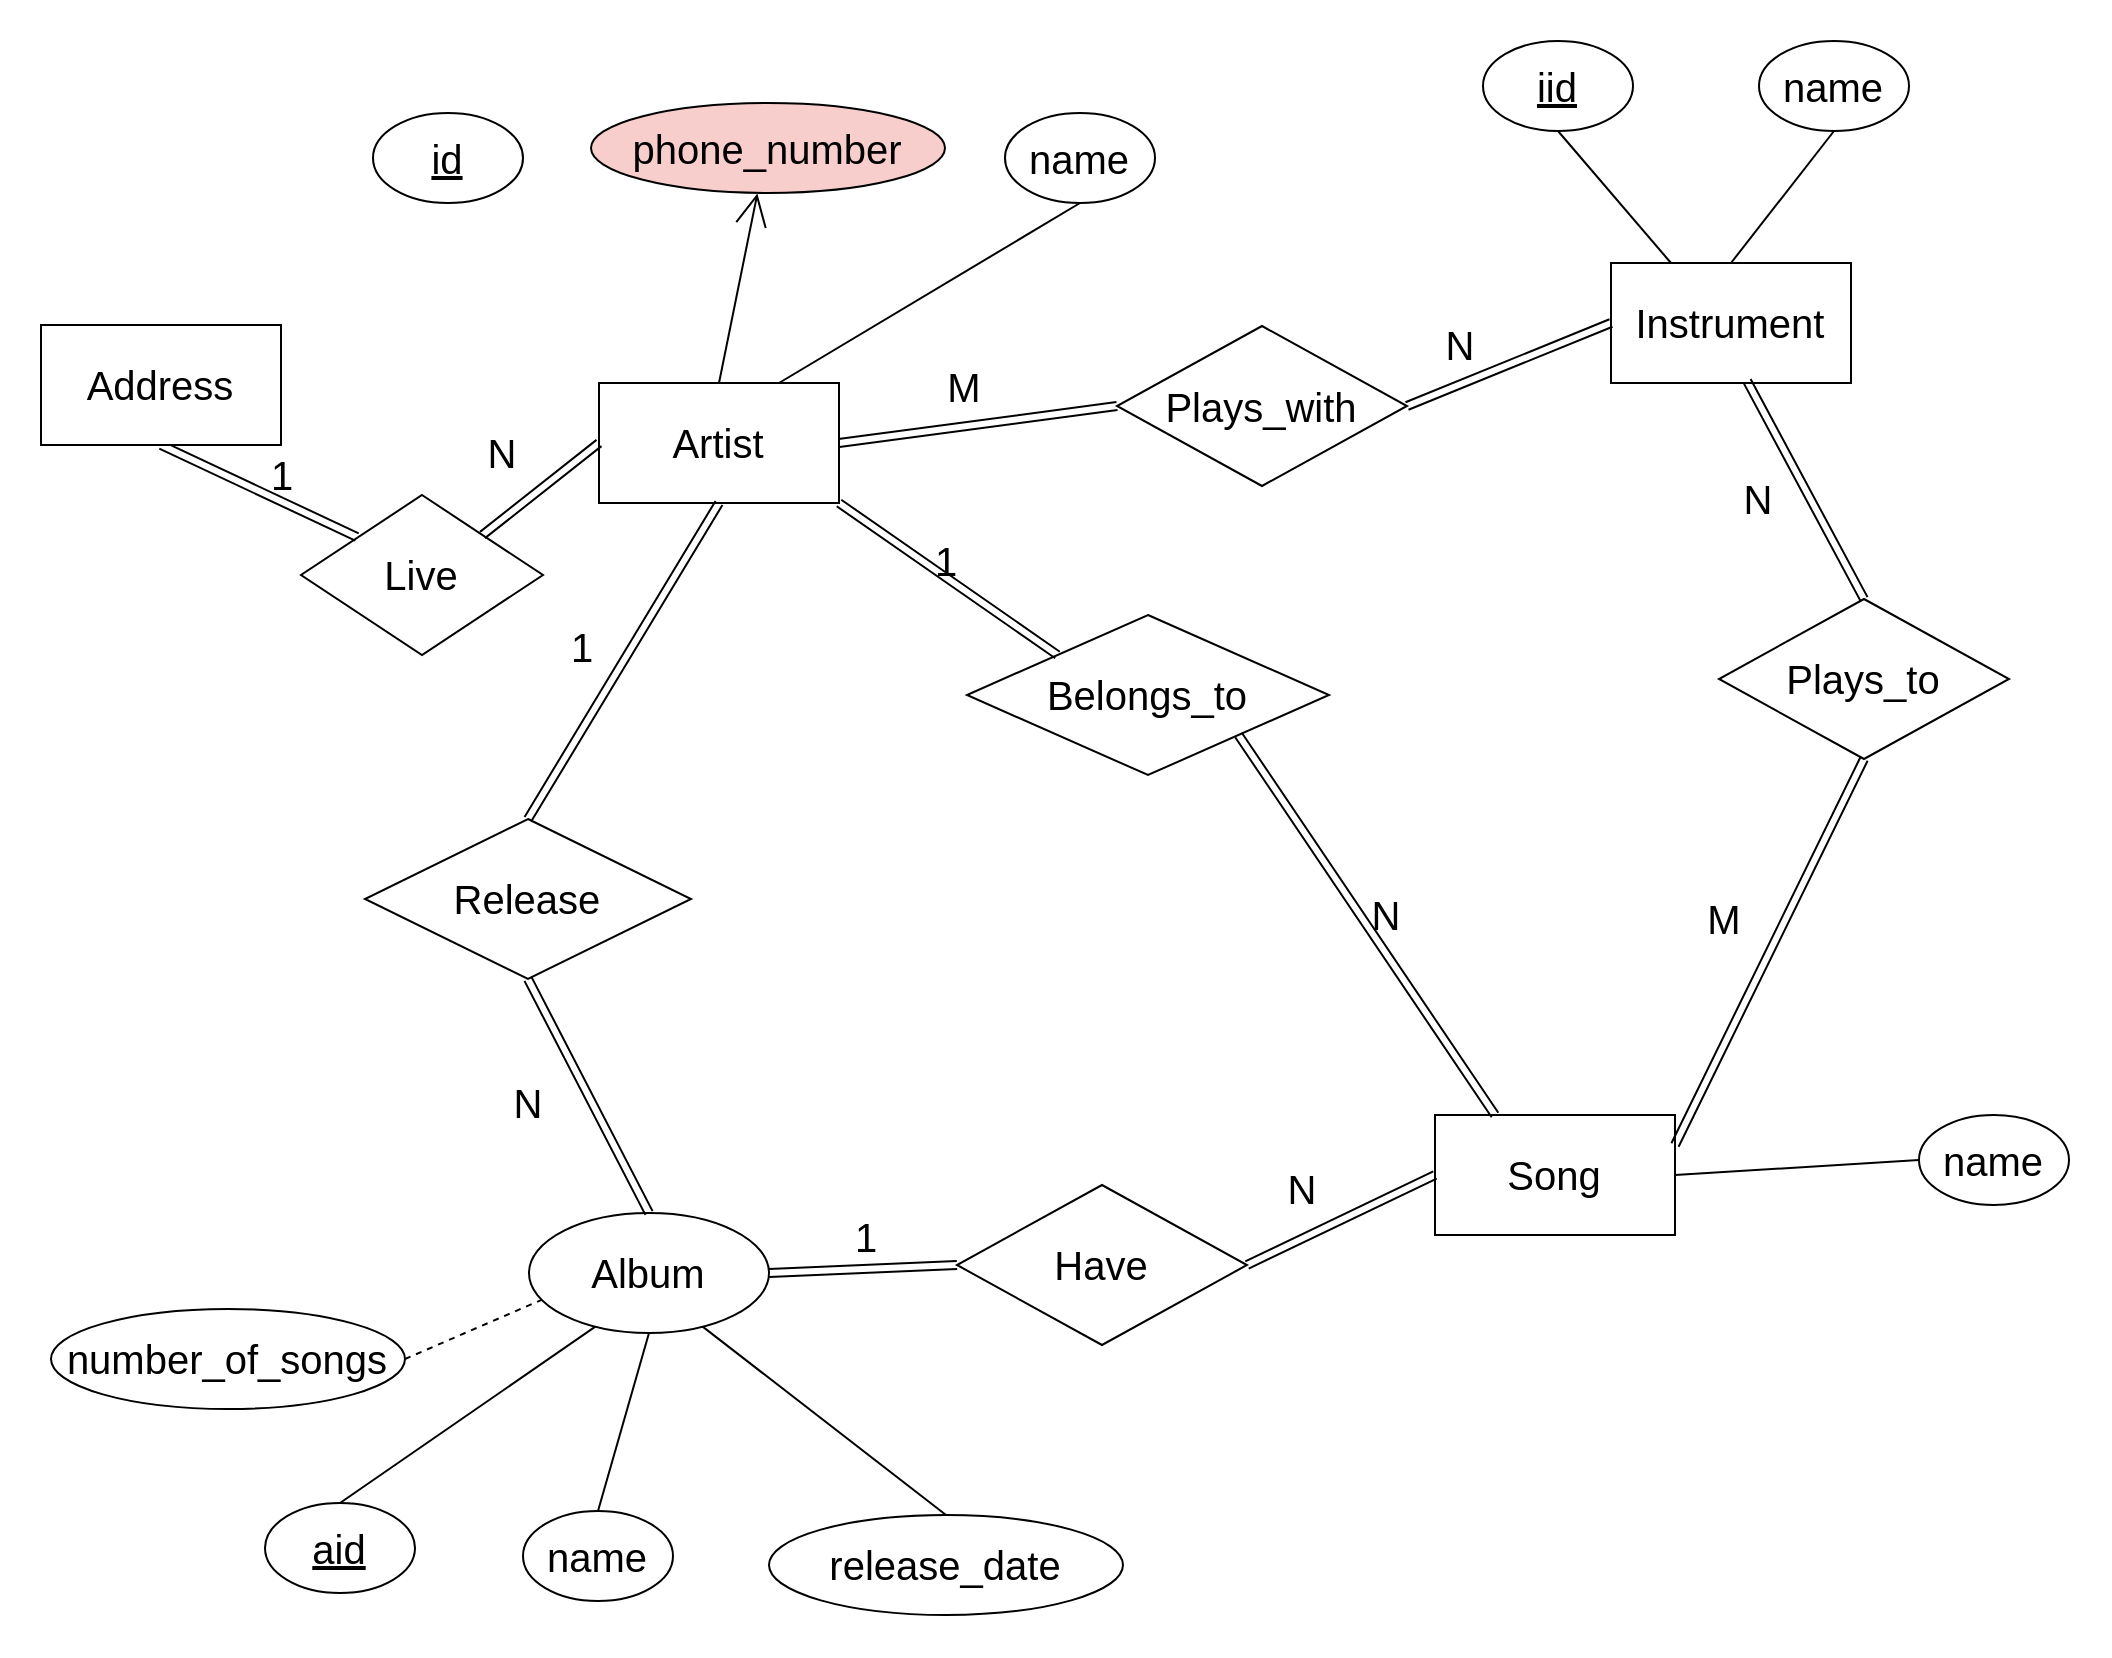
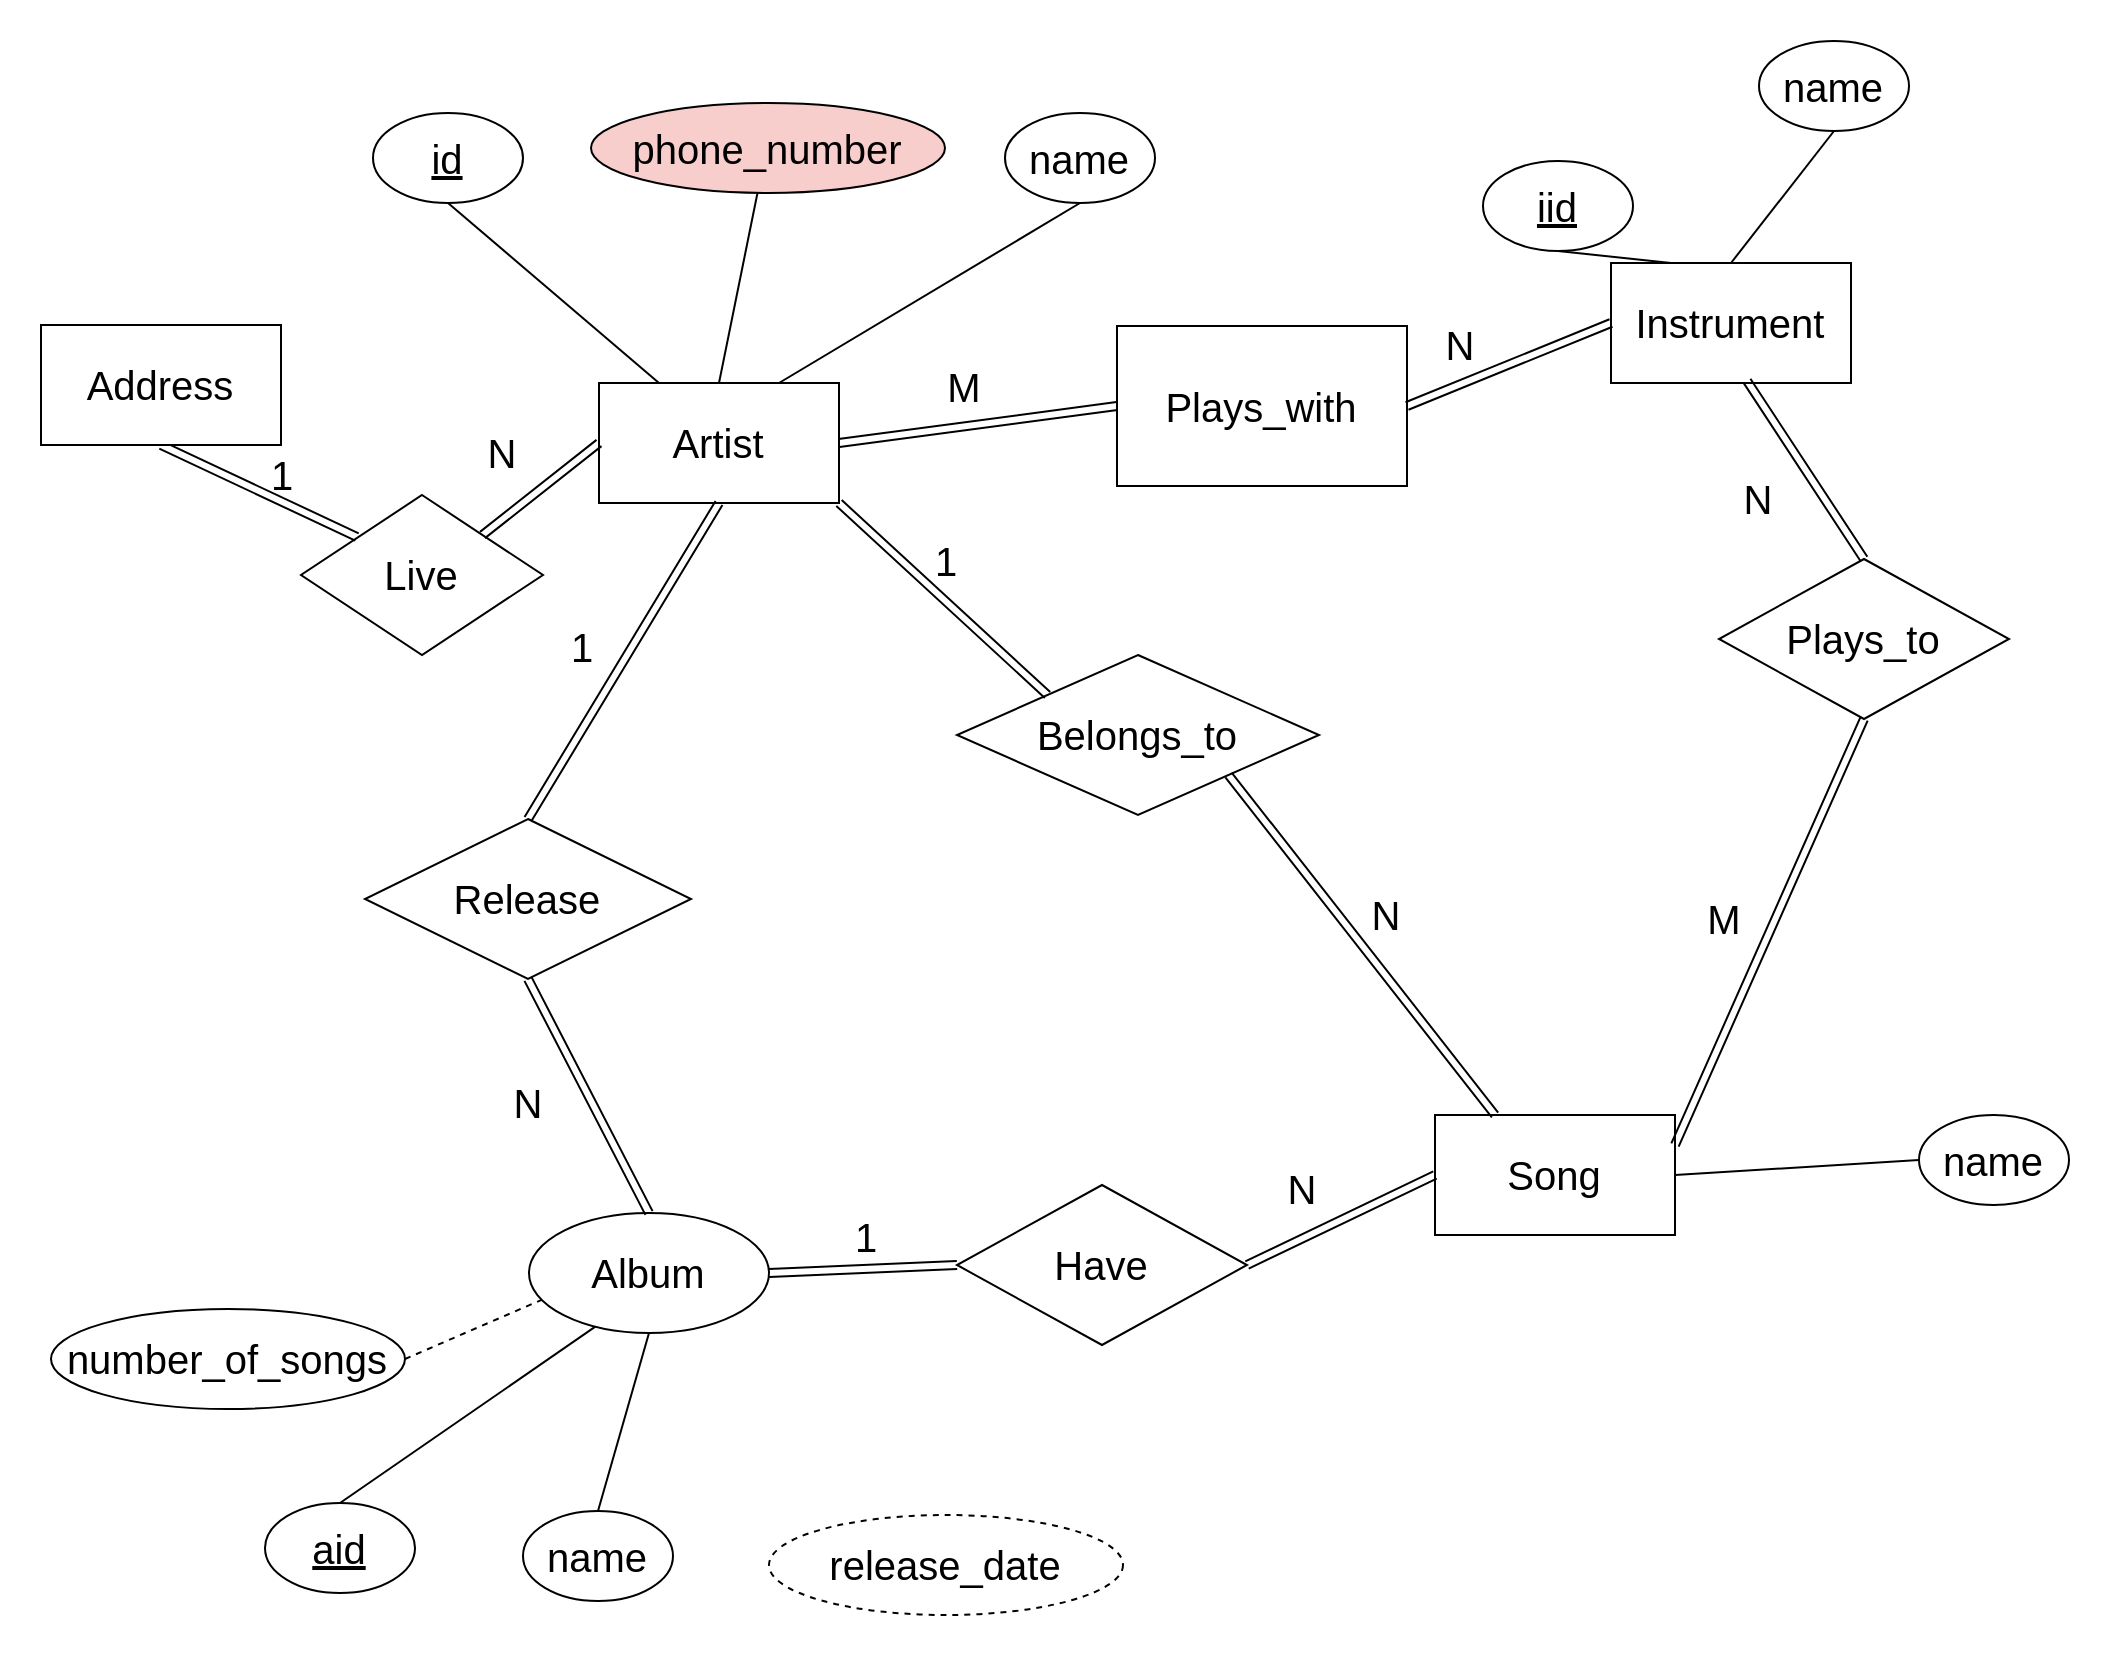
node "iid": moved (1558, 86) -> (1558, 206)
edge "Artist" -> "phone_number": arrowhead open -> none
edge "id" -- "Artist": added
node "Plays_with": shape diamond -> rectangle
node "Plays_to": moved (1864, 679) -> (1864, 639)
node "Belongs_to": moved (1148, 695) -> (1138, 735)
edge "Album" -- "release_date": removed
node "release_date": style solid -> dashed
